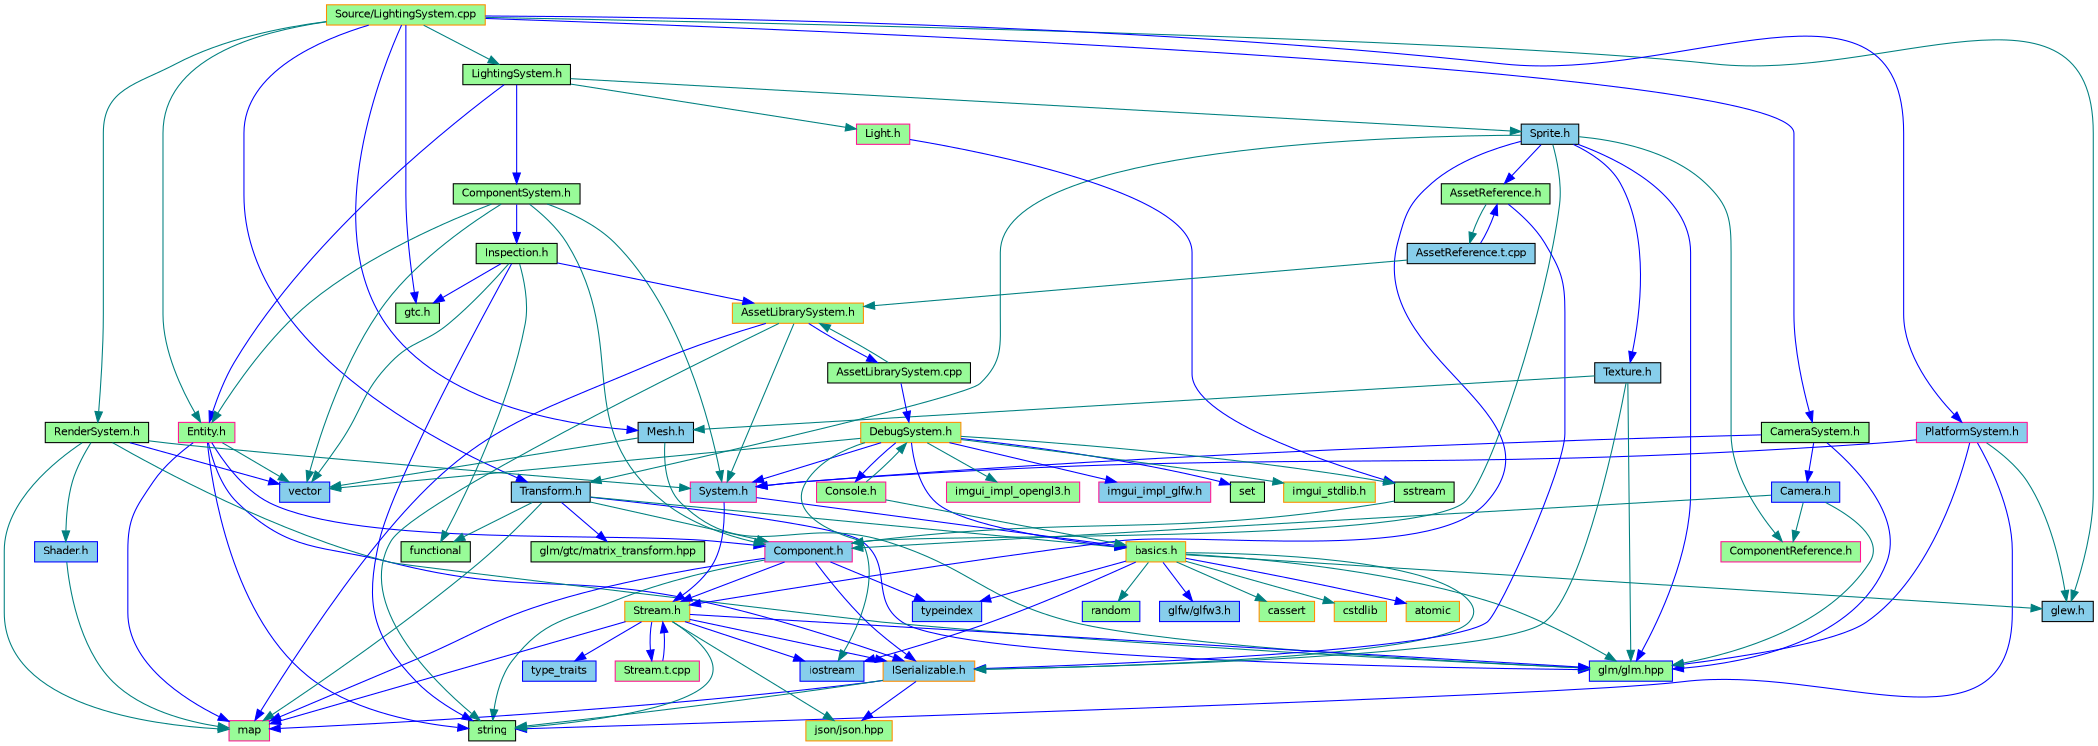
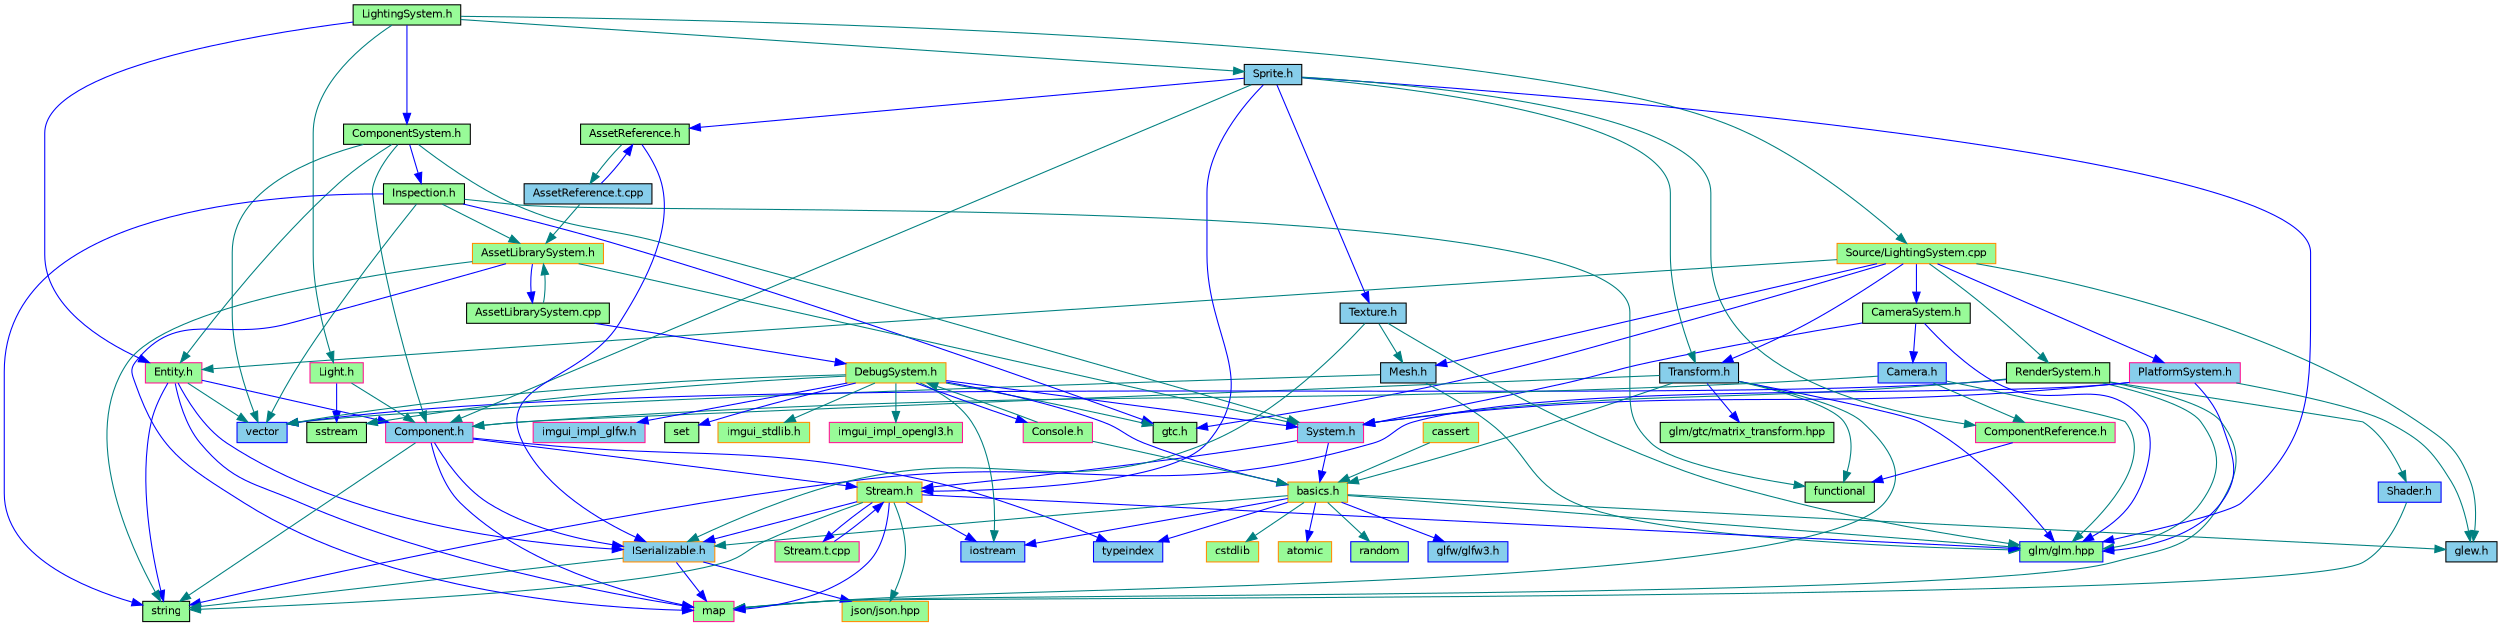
edge "Source/LightingSystem.cpp" -> "LightingSystem.h": reversed
edge "Inspection.h" -> "AssetLibrarySystem.h": color blue -> teal
edge "DebugSystem.h" -> "gtc.h": added
edge "ComponentReference.h" -> "functional": added
edge "sstream" -> "Component.h": now "Light.h" -> "Component.h"
edge "basics.h" -> "cassert": reversed
node "type_traits": removed
